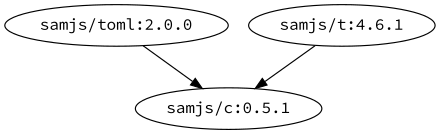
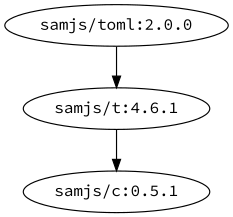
edge "samjs/toml:2.0.0" -> "samjs/c:0.5.1": now "samjs/toml:2.0.0" -> "samjs/t:4.6.1"
